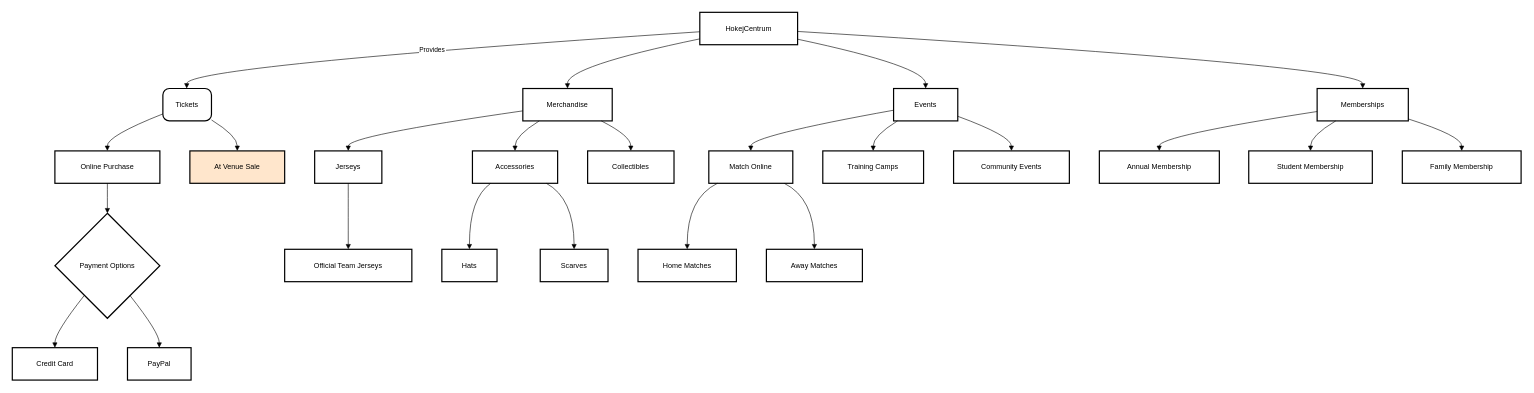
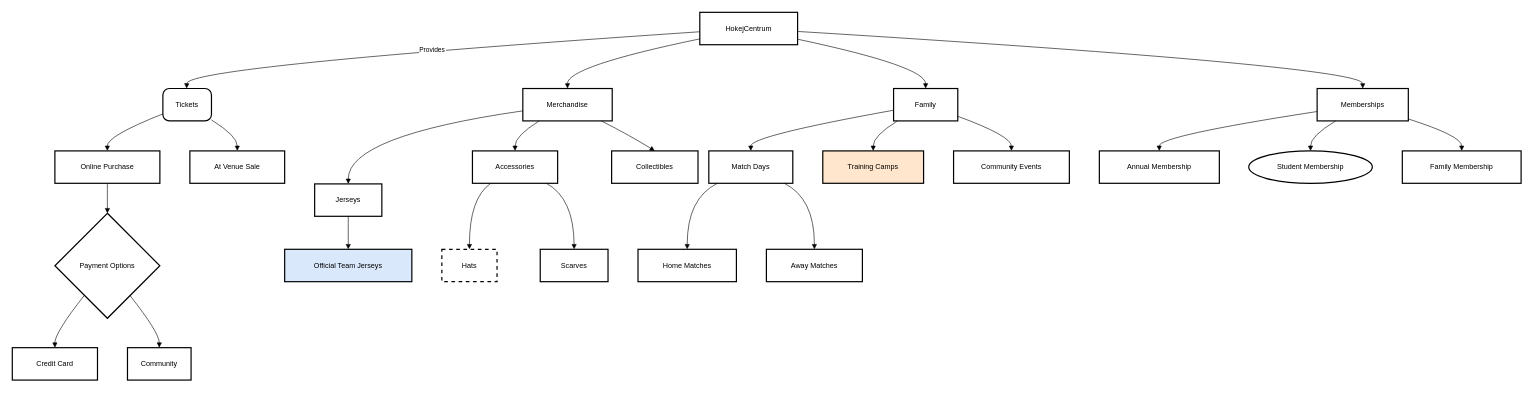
node "Events": label "Events" -> "Family"
node "At Venue Sale": fillcolor #ffe6cc -> #ffffff
node "Jerseys": moved (348, 167) -> (348, 200)
node "Collectibles": moved (631, 167) -> (655, 167)
node "Match Online": label "Match Online" -> "Match Days"
node "Training Camps": fillcolor #ffffff -> #ffe6cc
node "Student Membership": shape rectangle -> ellipse
node "Official Team Jerseys": fillcolor #ffffff -> #dae8fc
node "Hats": style solid -> dashed
node "PayPal": label "PayPal" -> "Community"
